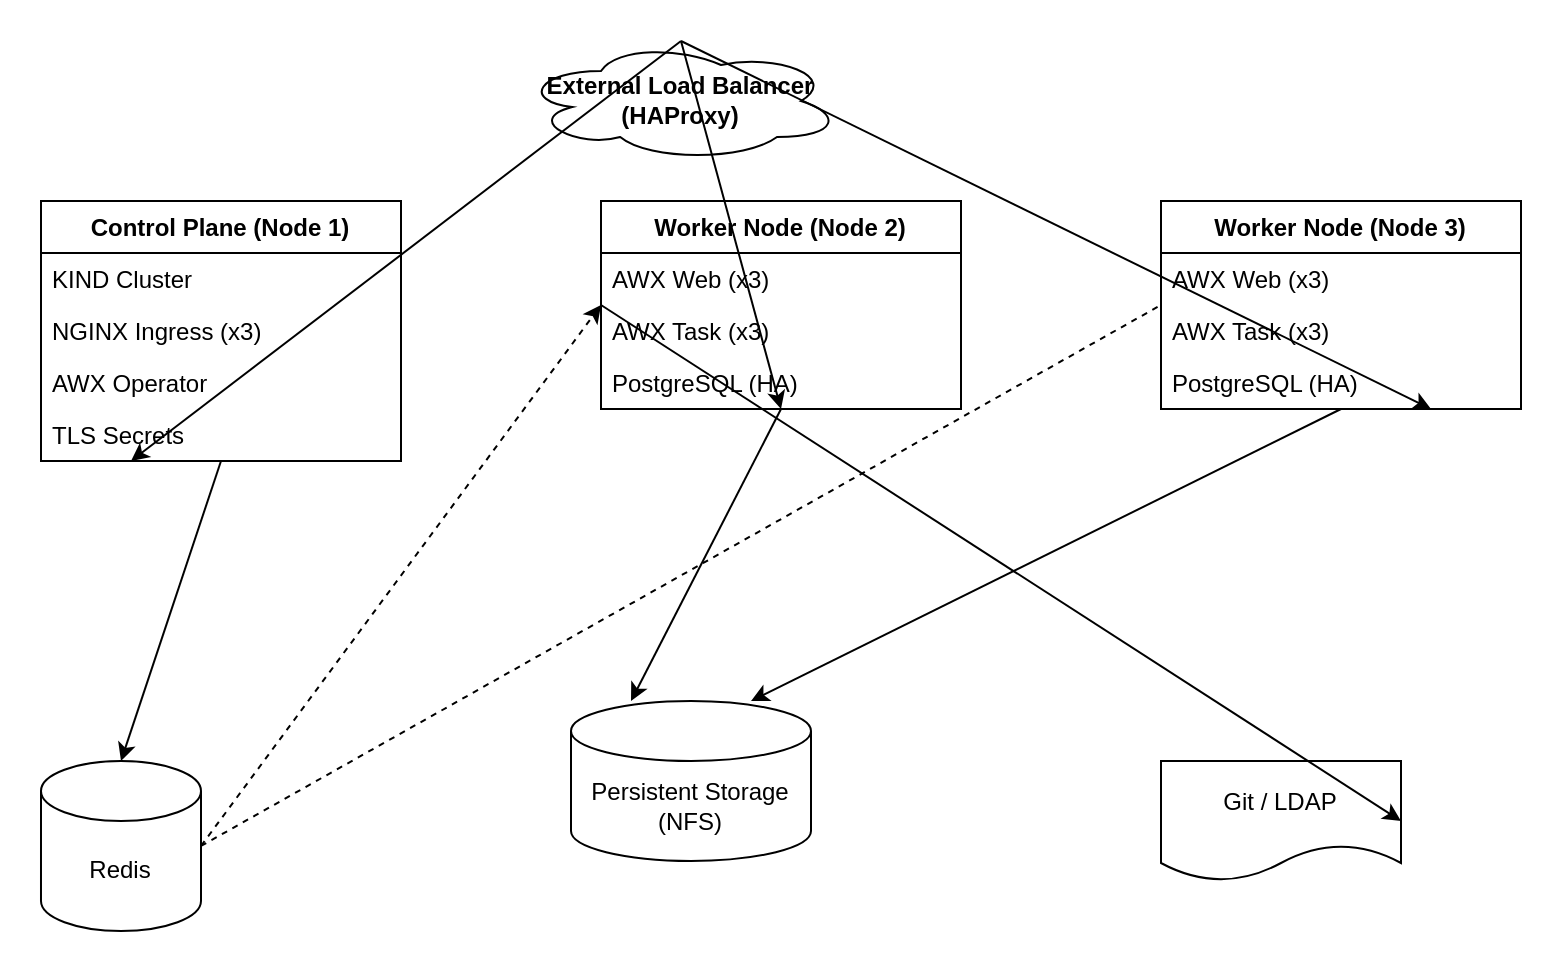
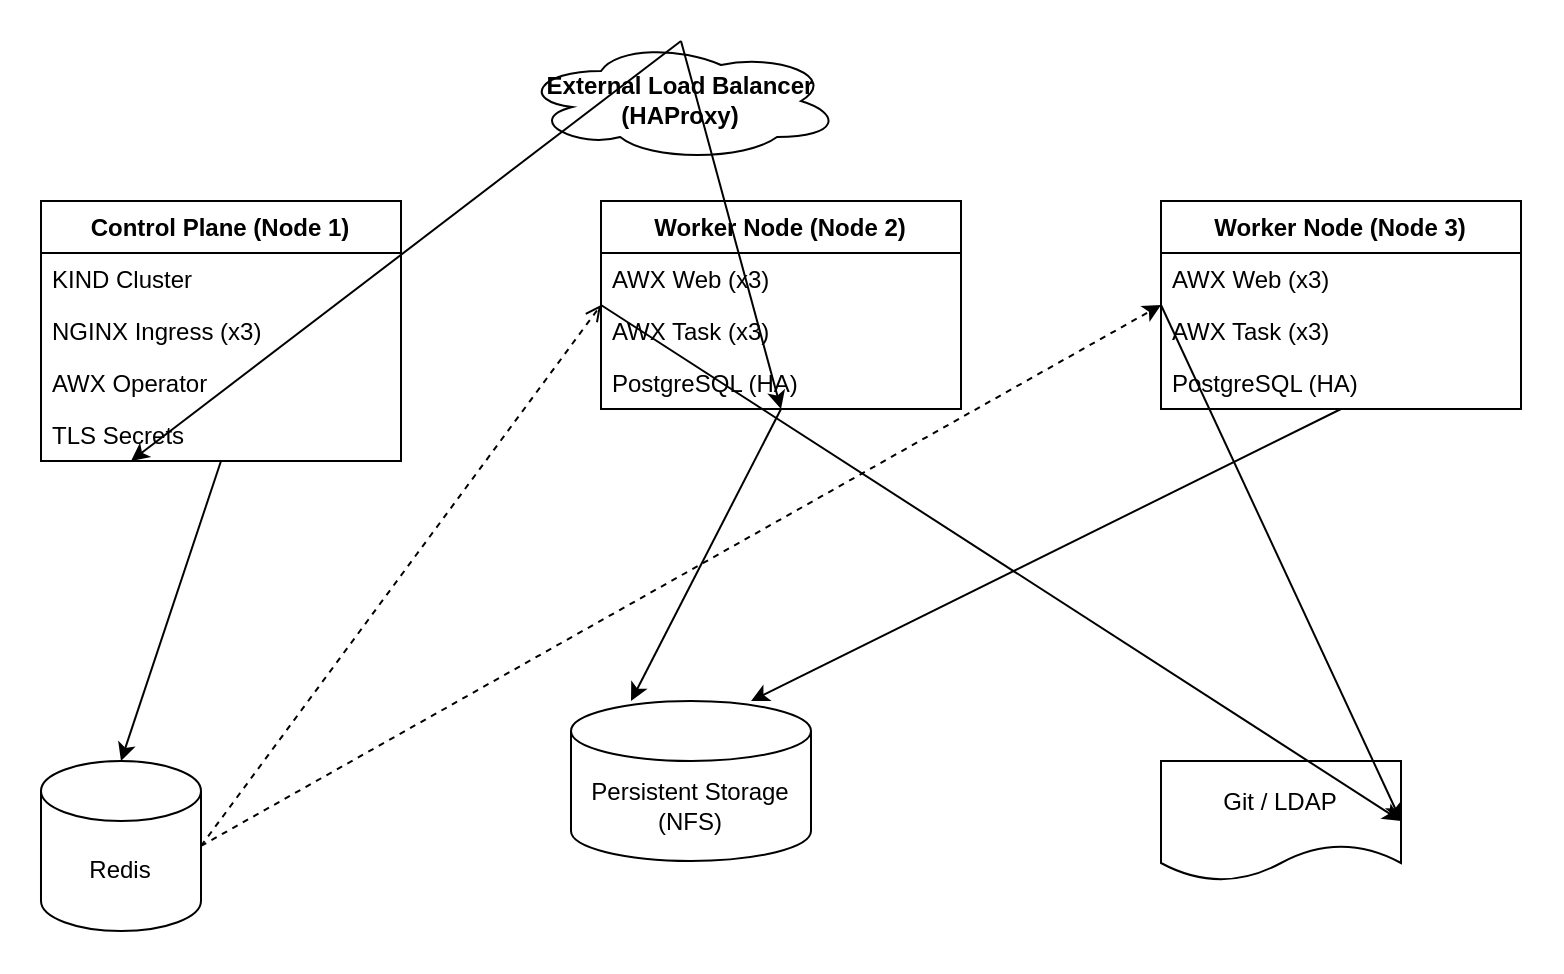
edge "External Load Balancer (HAProxy)" -> "Worker Node (Node 3)": removed
edge "Worker Node (Node 3)" -- "Redis": arrowhead none -> classic
edge "Redis" -> "Worker Node (Node 2)": arrowhead classic -> open
edge "Worker Node (Node 3)" -> "Git / LDAP": added
